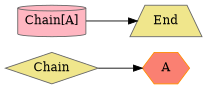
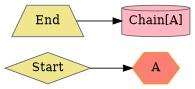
edge "Chain[A]" -> "End": reversed
node "Chain": label "Chain" -> "Start"
